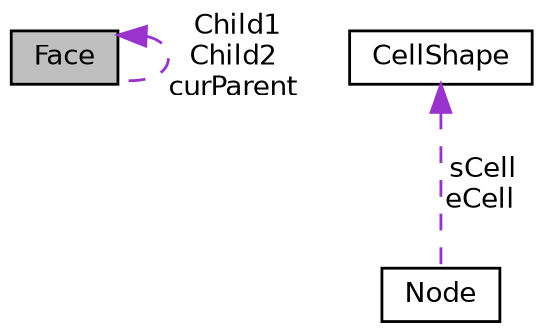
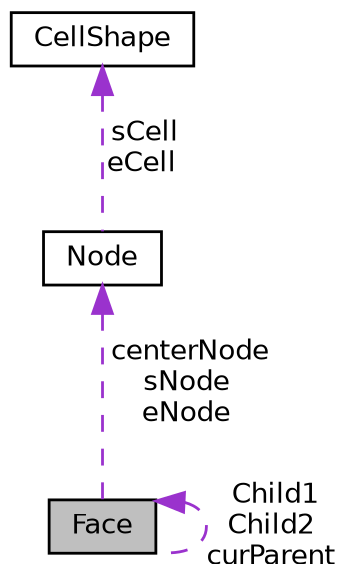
edge "Face" -> "Node": added, label "centerNode sNode eNode"
